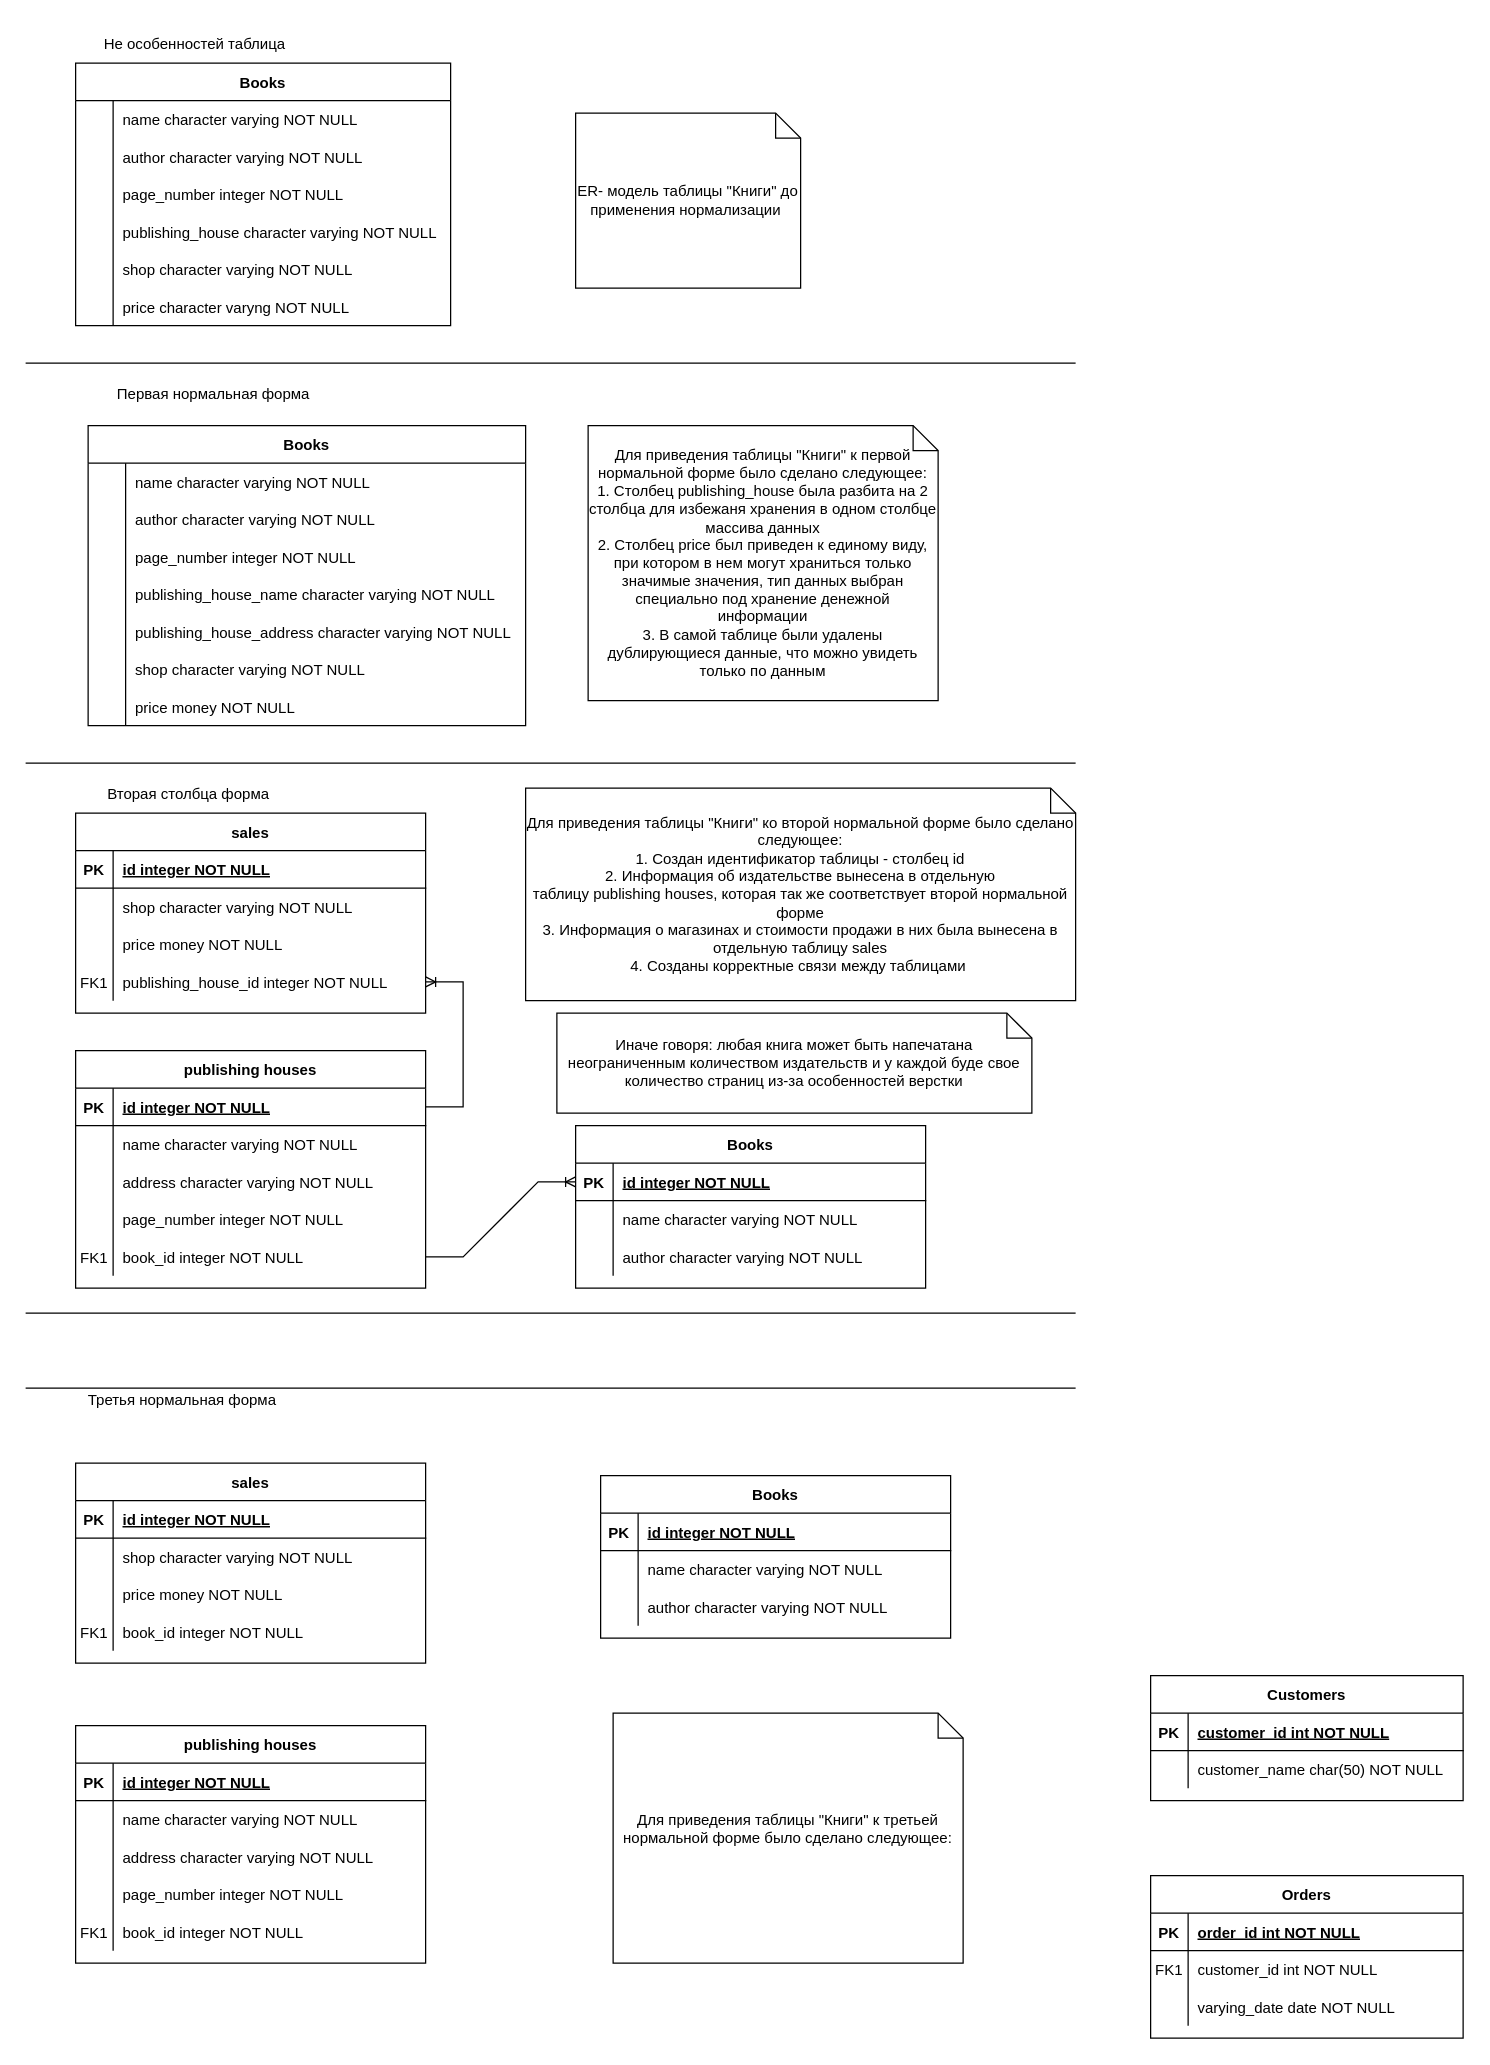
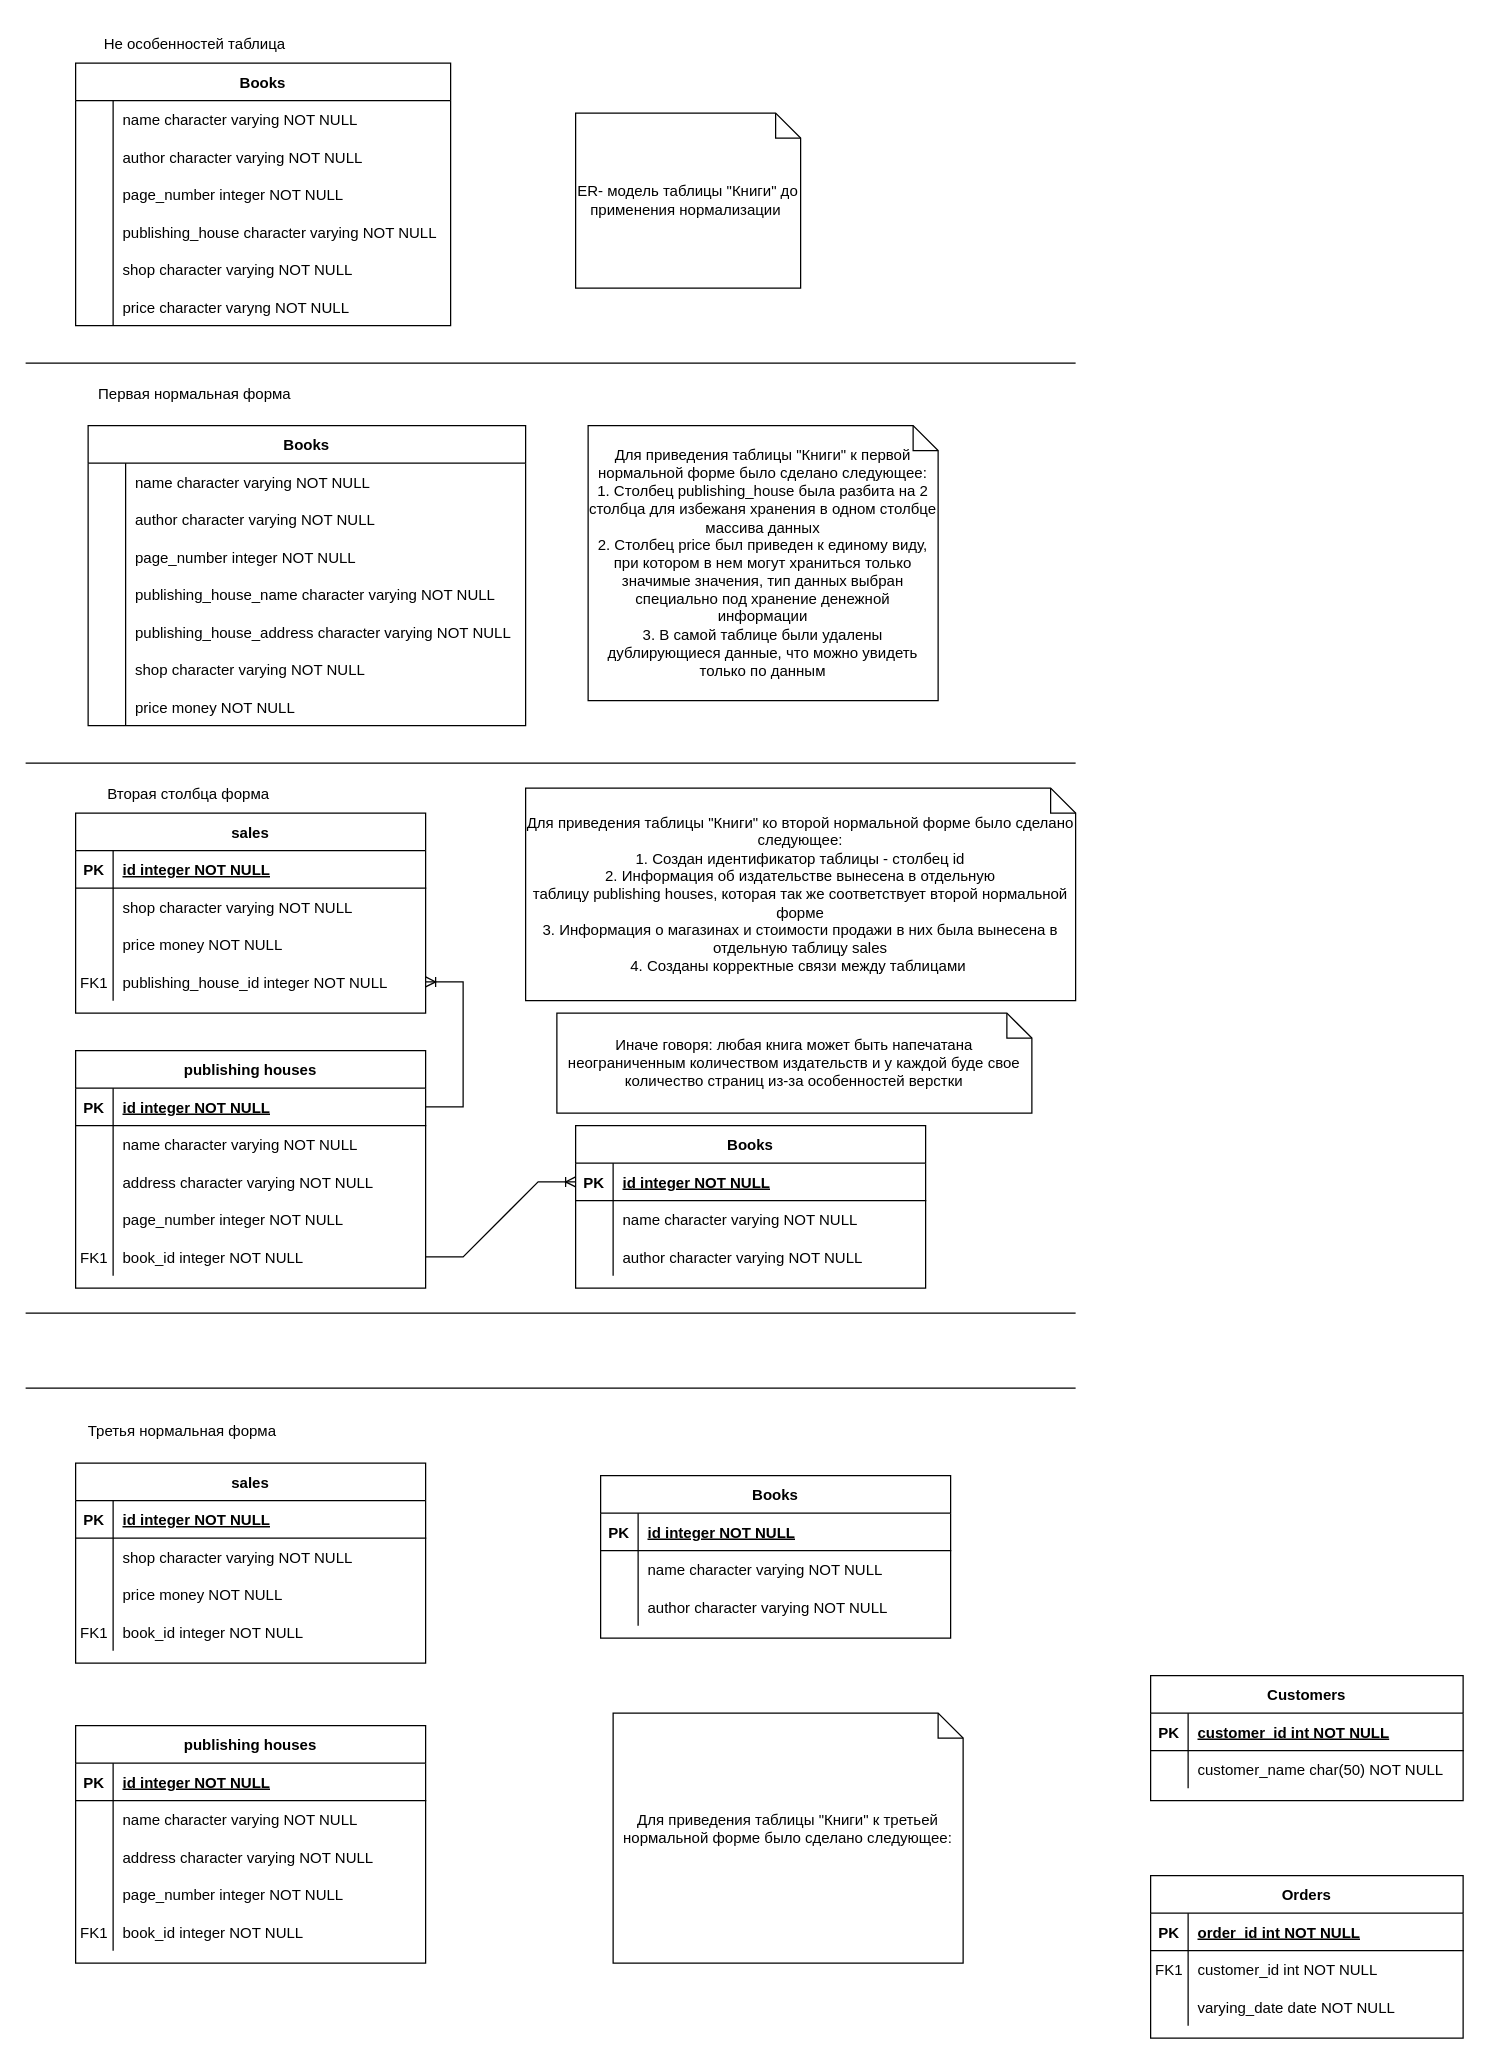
node "Первая нормальная форма": moved (213, 394) -> (194, 394)
node "Третья нормальная форма": moved (182, 1401) -> (182, 1432)
